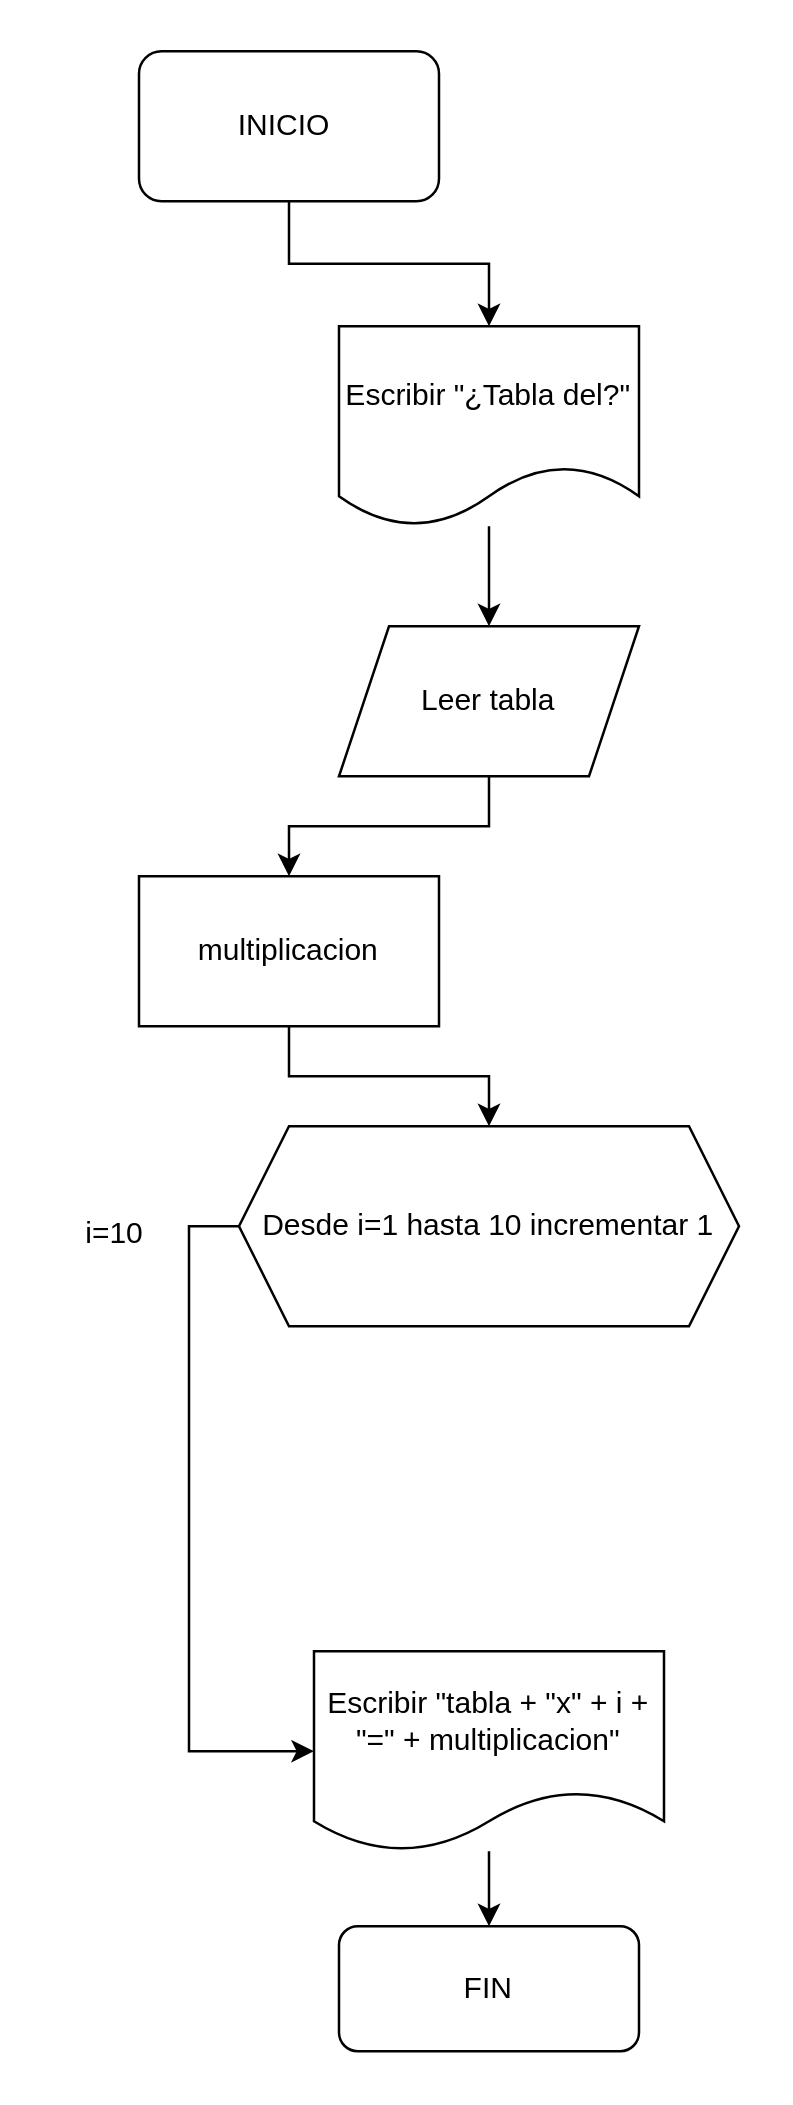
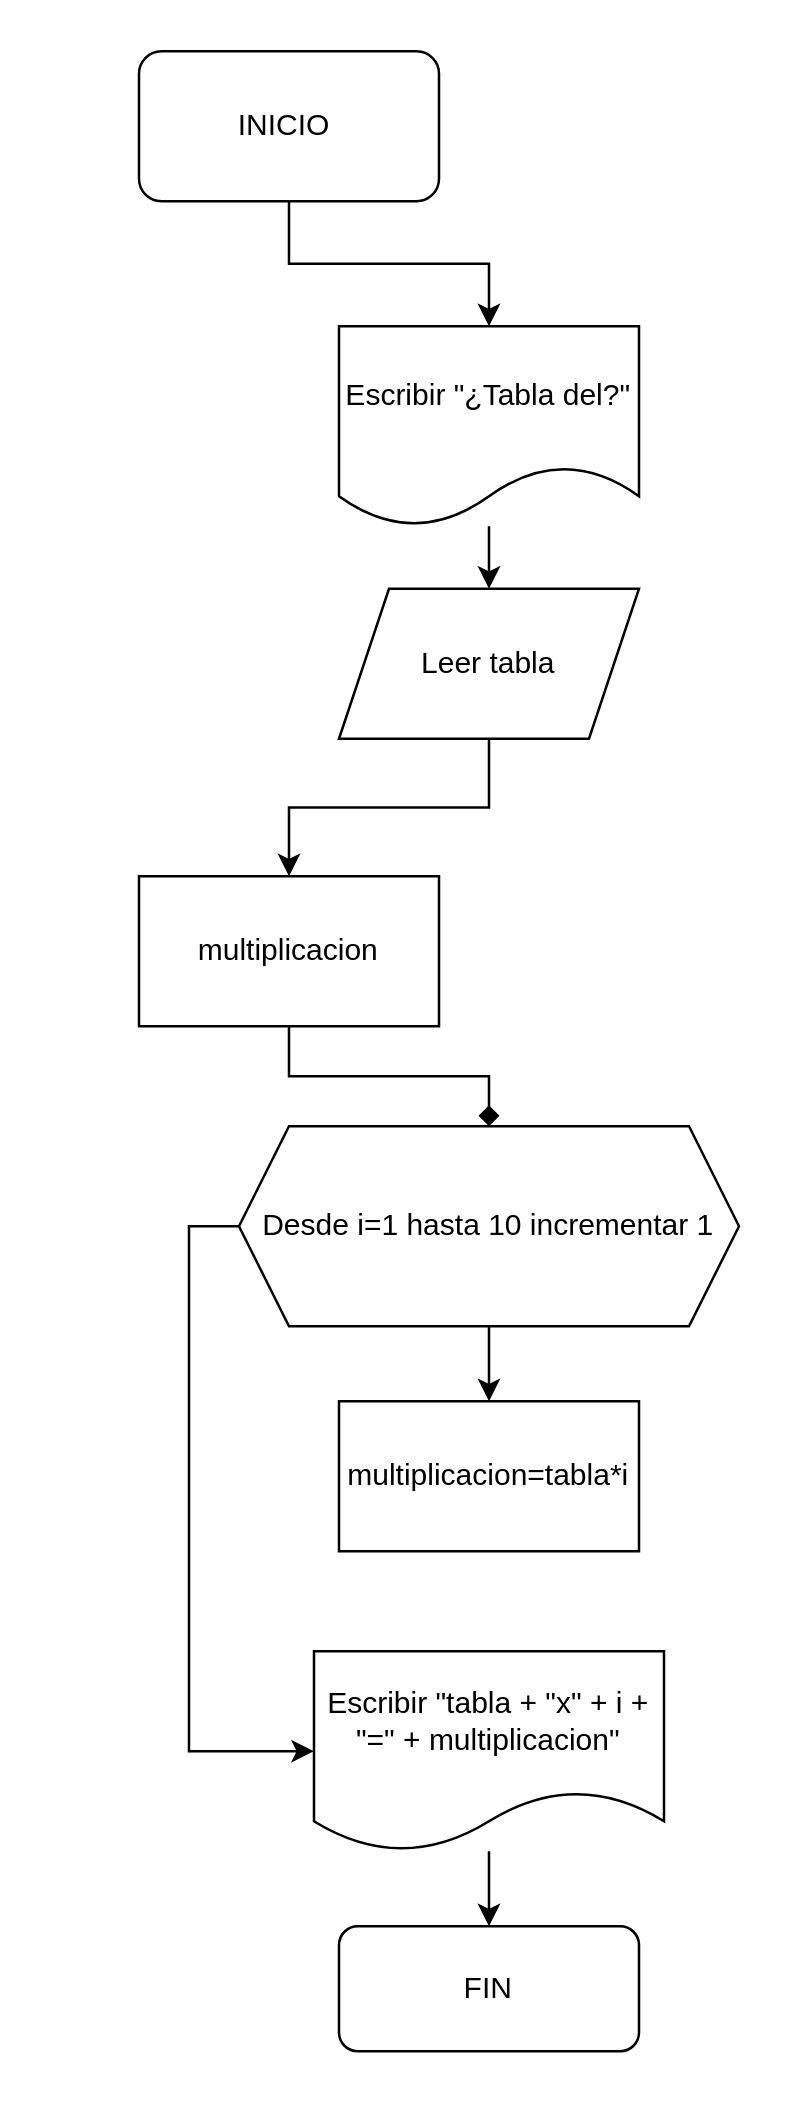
node "Leer tabla": moved (489, 701) -> (489, 664)
edge "multiplicacion" -> "Desde i=1 hasta 10 incrementar 1": arrowhead classic -> diamond
node "i=10": removed
edge "Desde i=1 hasta 10 incrementar 1" -> "multiplicacion=tabla*i": added
node "multiplicacion=tabla*i": added
